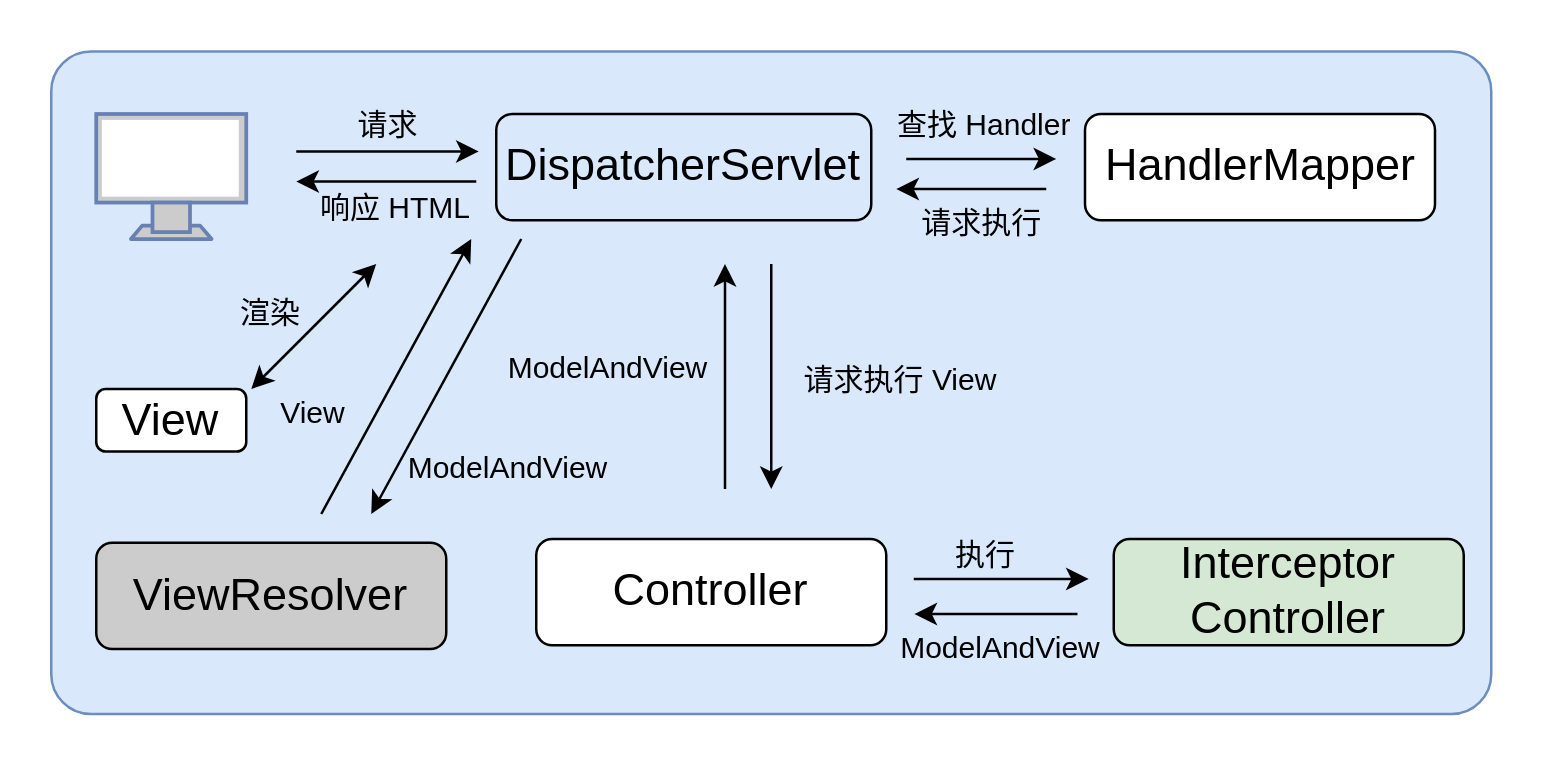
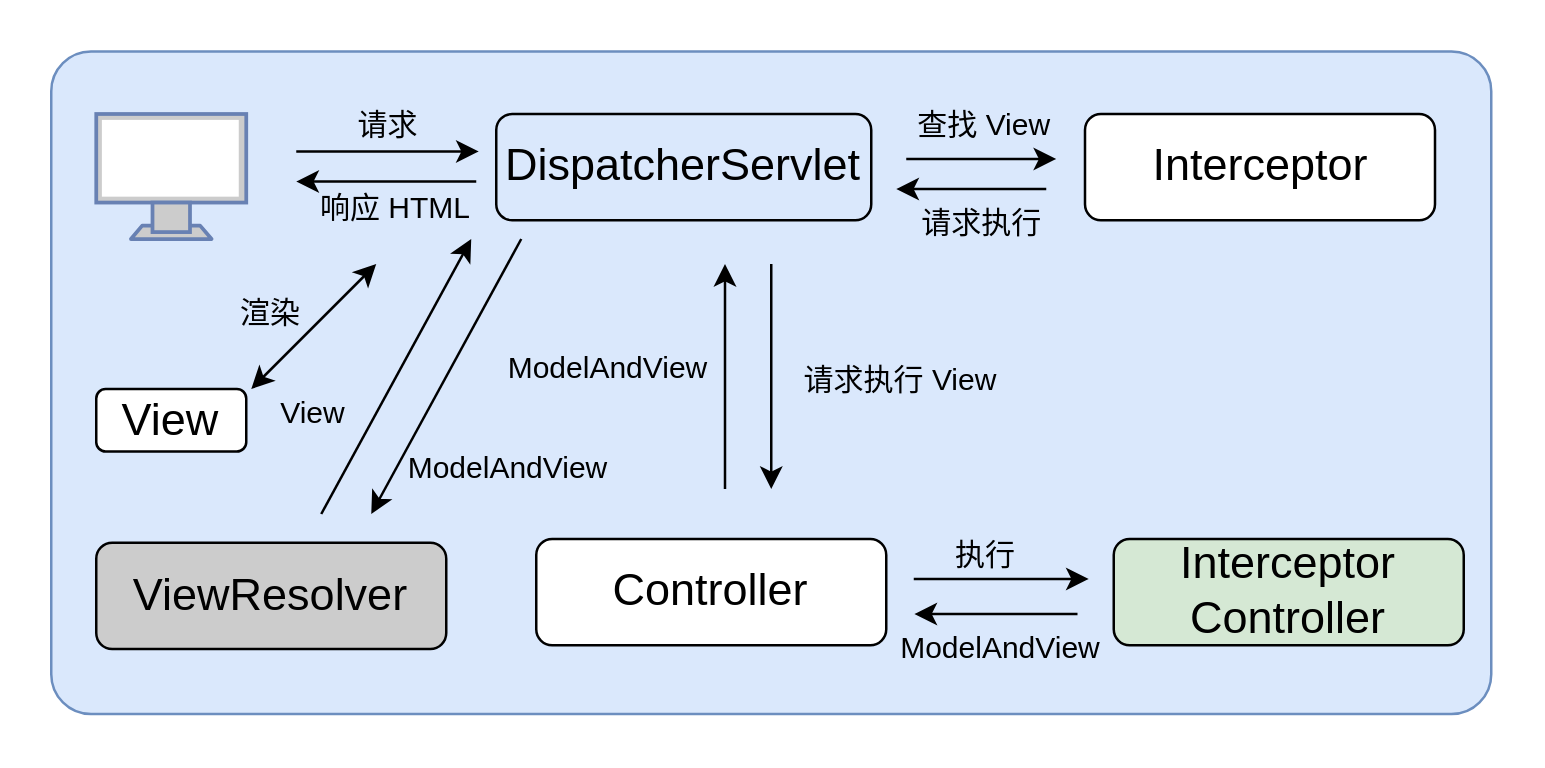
node "查找 Handler": label "查找 Handler" -> "查找 View"
node "HandlerMapper": label "HandlerMapper" -> "Interceptor"
